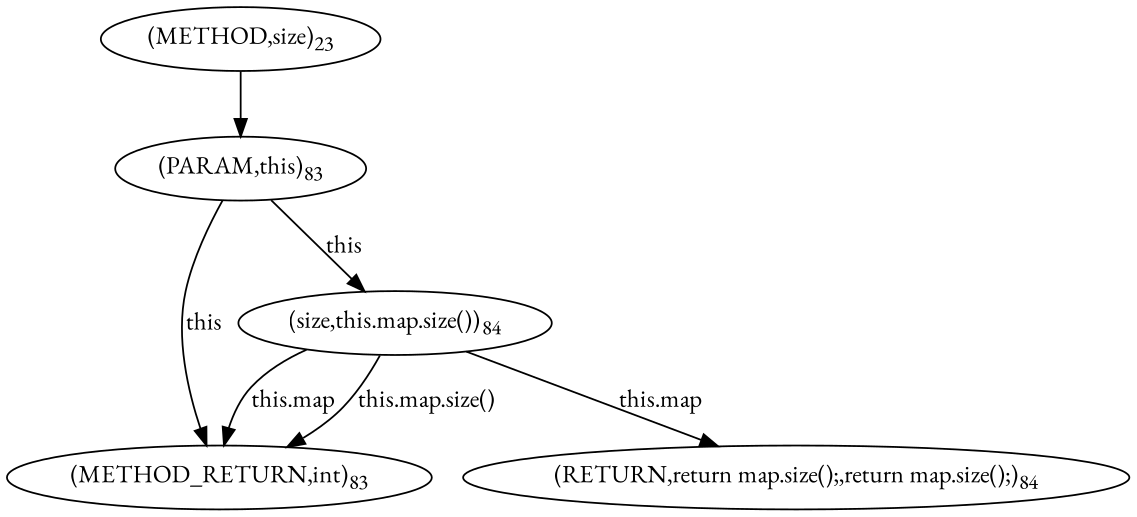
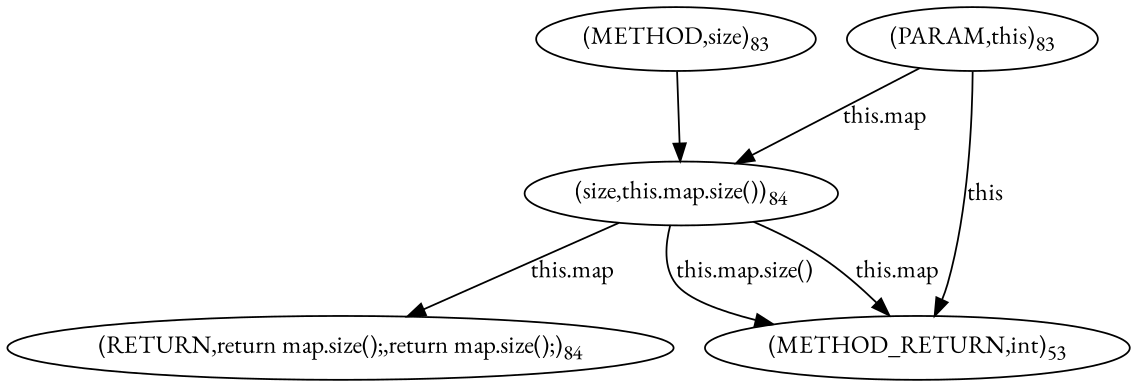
node "(METHOD,size)": text "23" -> "83"
edge "(METHOD,size)" -> "(PARAM,this)": now "(METHOD,size)" -> "(size,this.map.size())"
edge "(PARAM,this)" -> "(size,this.map.size())": label "this" -> "this.map"
node "(METHOD_RETURN,int)": text "83" -> "53"
